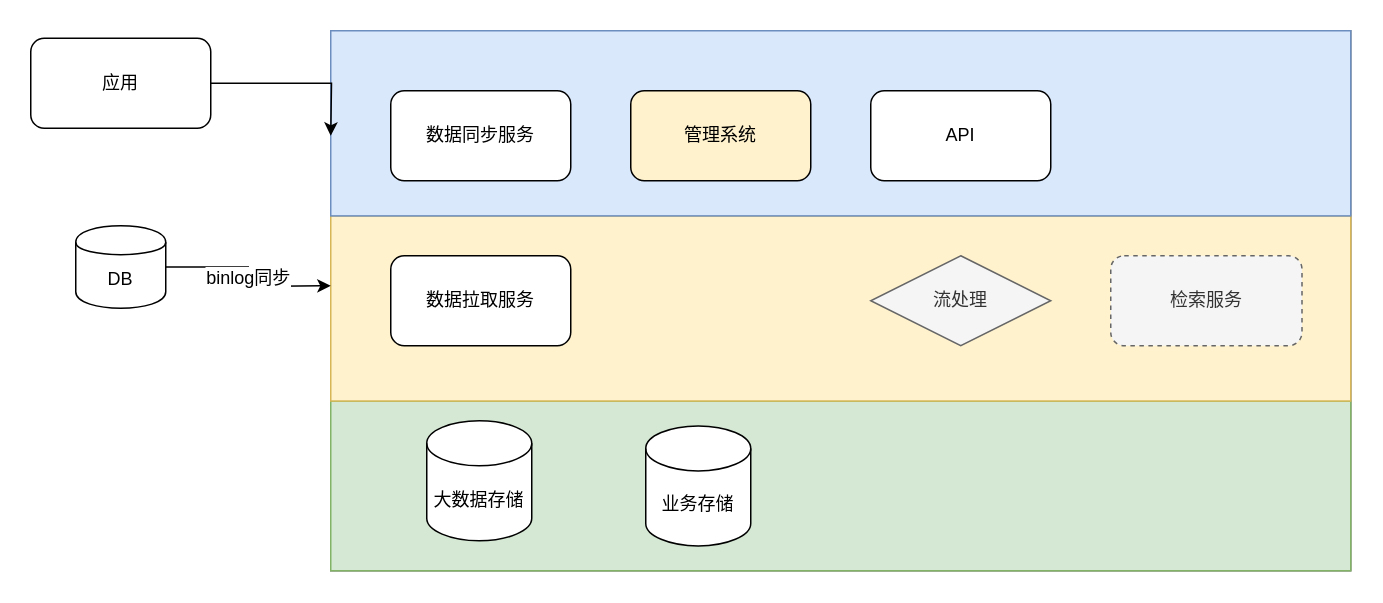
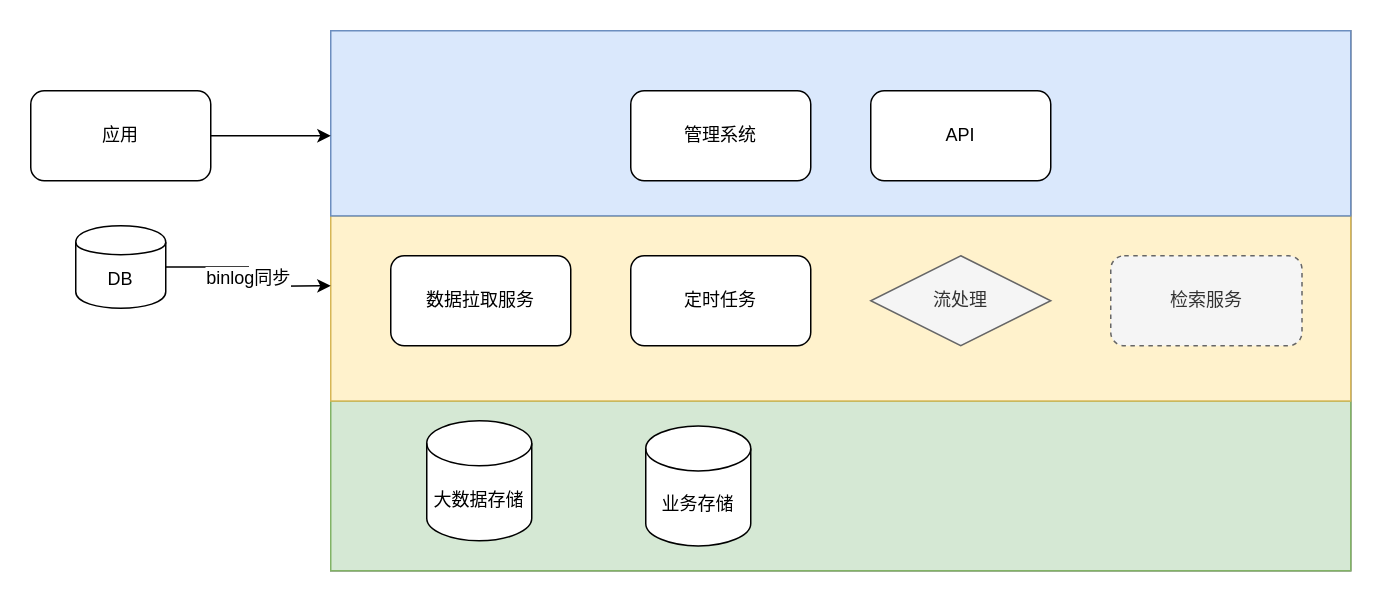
node "应用": moved (121, 83) -> (121, 136)
node "数据同步服务": removed
node "管理系统": fillcolor #fff2cc -> #ffffff
node "定时任务": added
